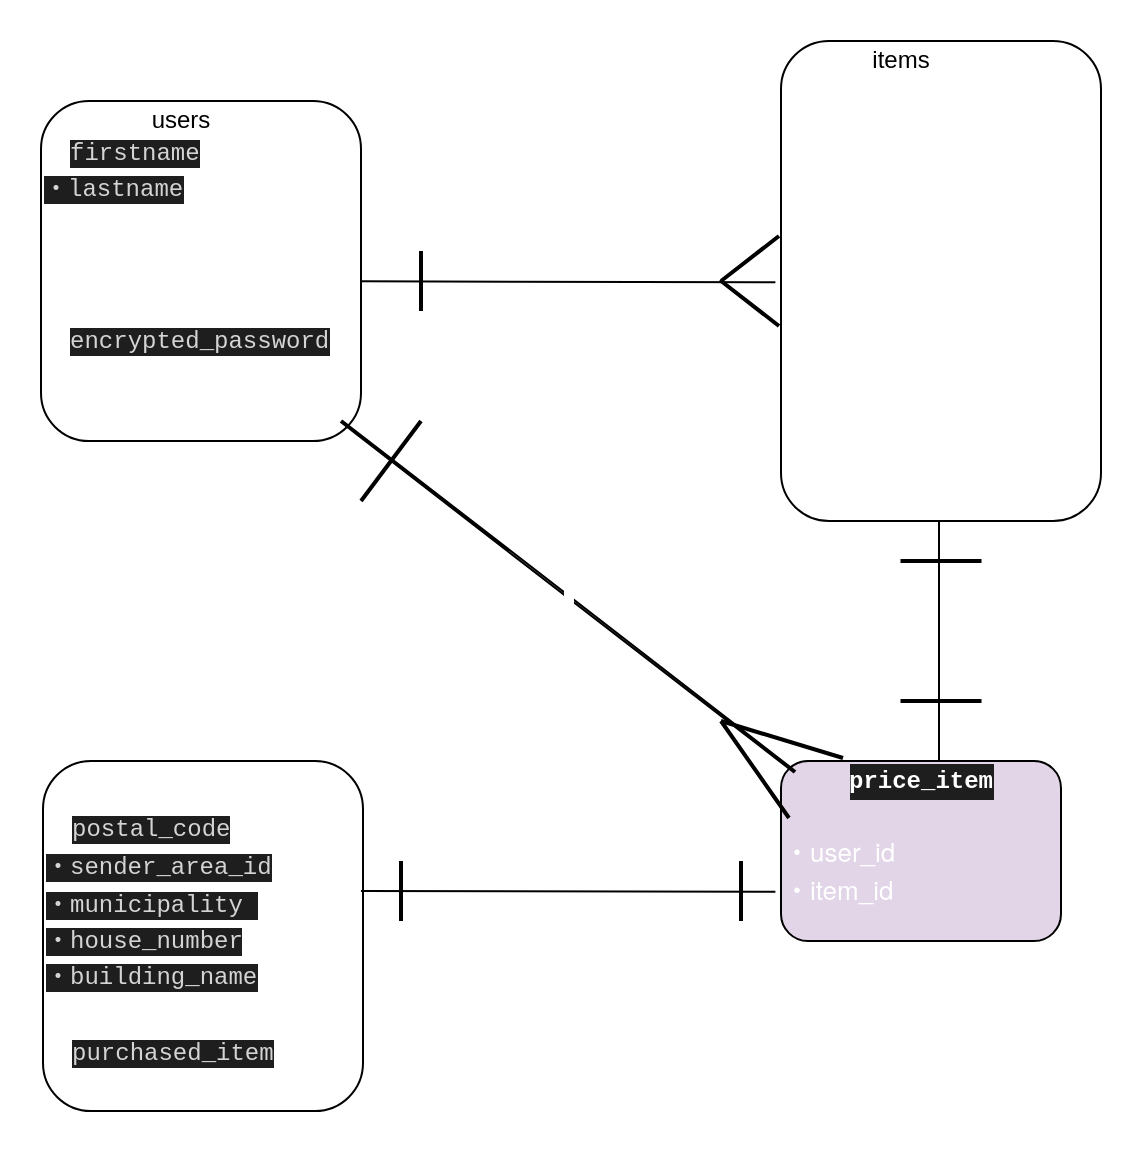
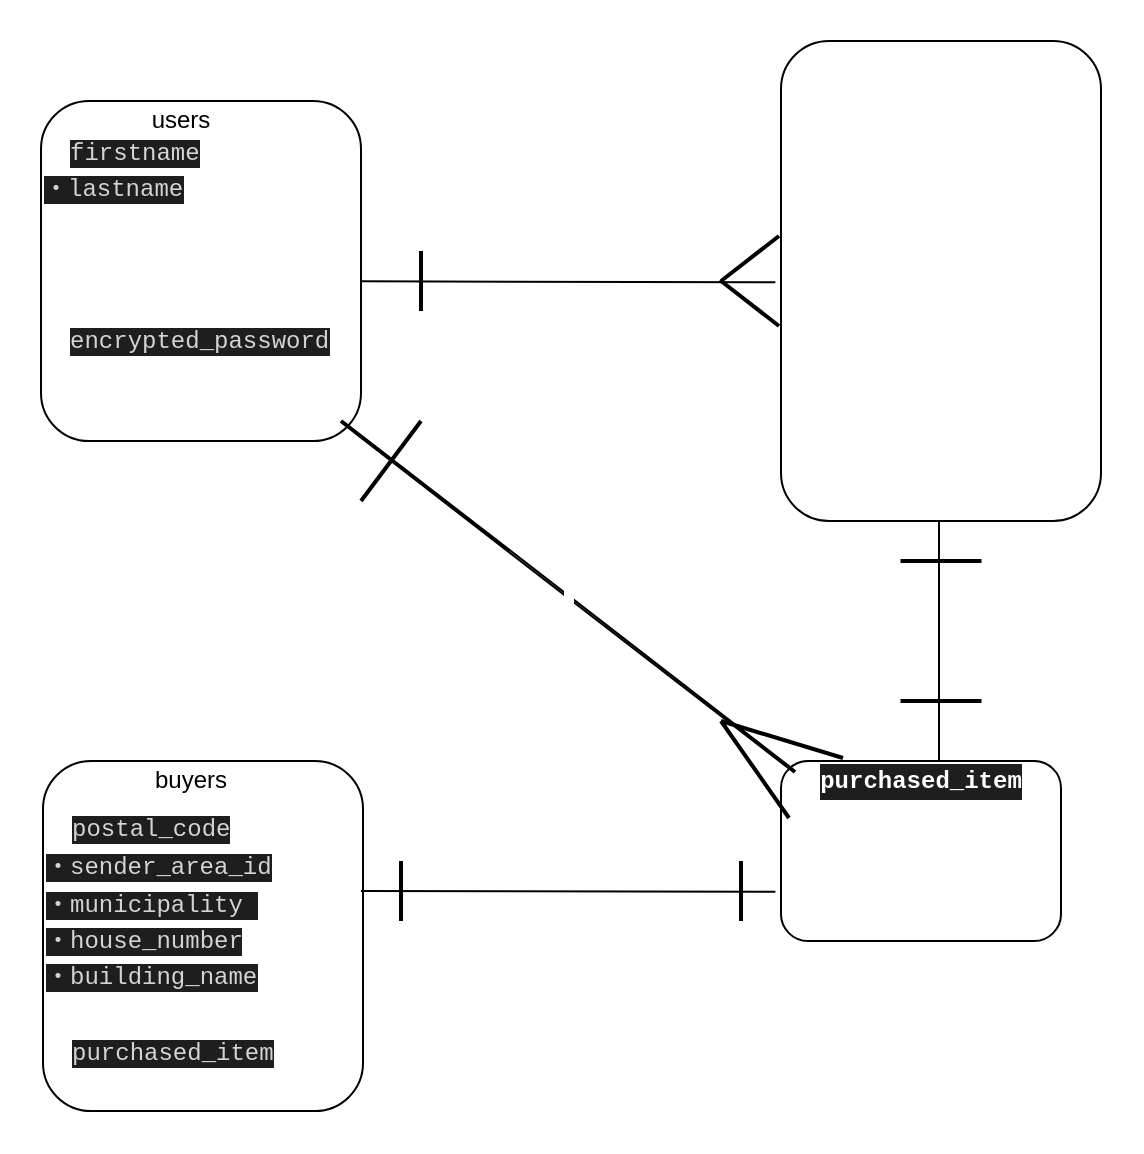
node "items": removed
node "buyers": added
node "price_item": label "price_item" -> "purchased_item"
node "・user_id ・item_id": fillcolor #e1d5e7 -> #ffffff
